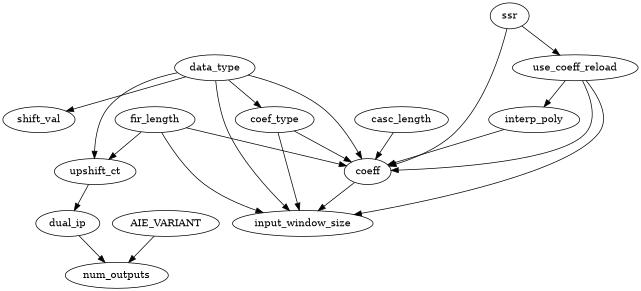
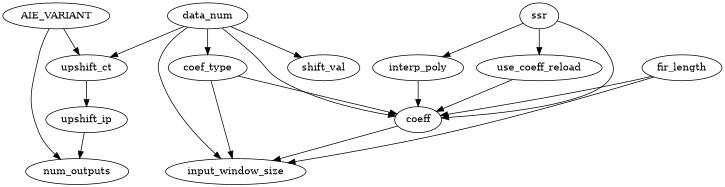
node "data_type": label "data_type" -> "data_num"
edge "use_coeff_reload" -> "interp_poly": now "ssr" -> "interp_poly"
node "casc_length": removed
edge "fir_length" -> "upshift_ct": now "AIE_VARIANT" -> "upshift_ct"
edge "use_coeff_reload" -> "input_window_size": removed
node "dual_ip": label "dual_ip" -> "upshift_ip"
